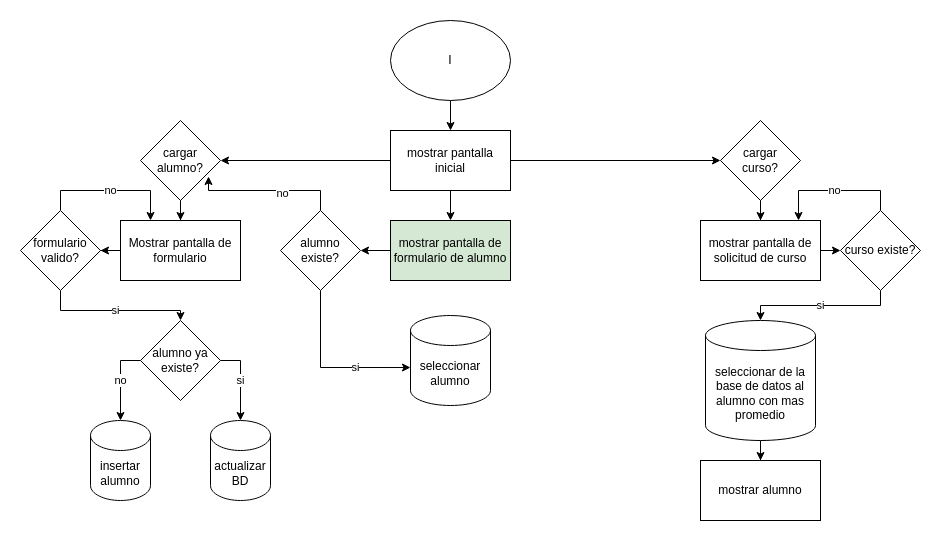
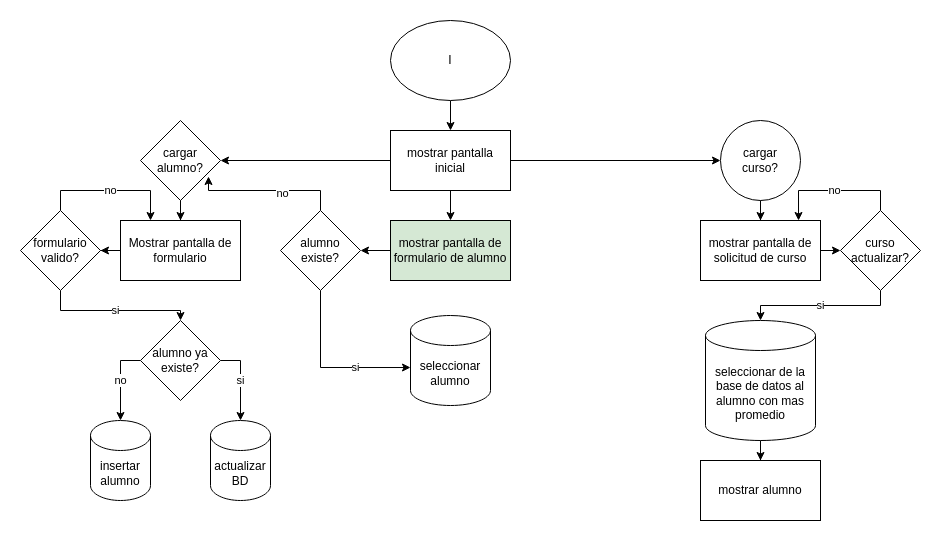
node "cargar curso?": shape diamond -> ellipse
node "curso existe?": label "curso existe?" -> "curso actualizar?"
